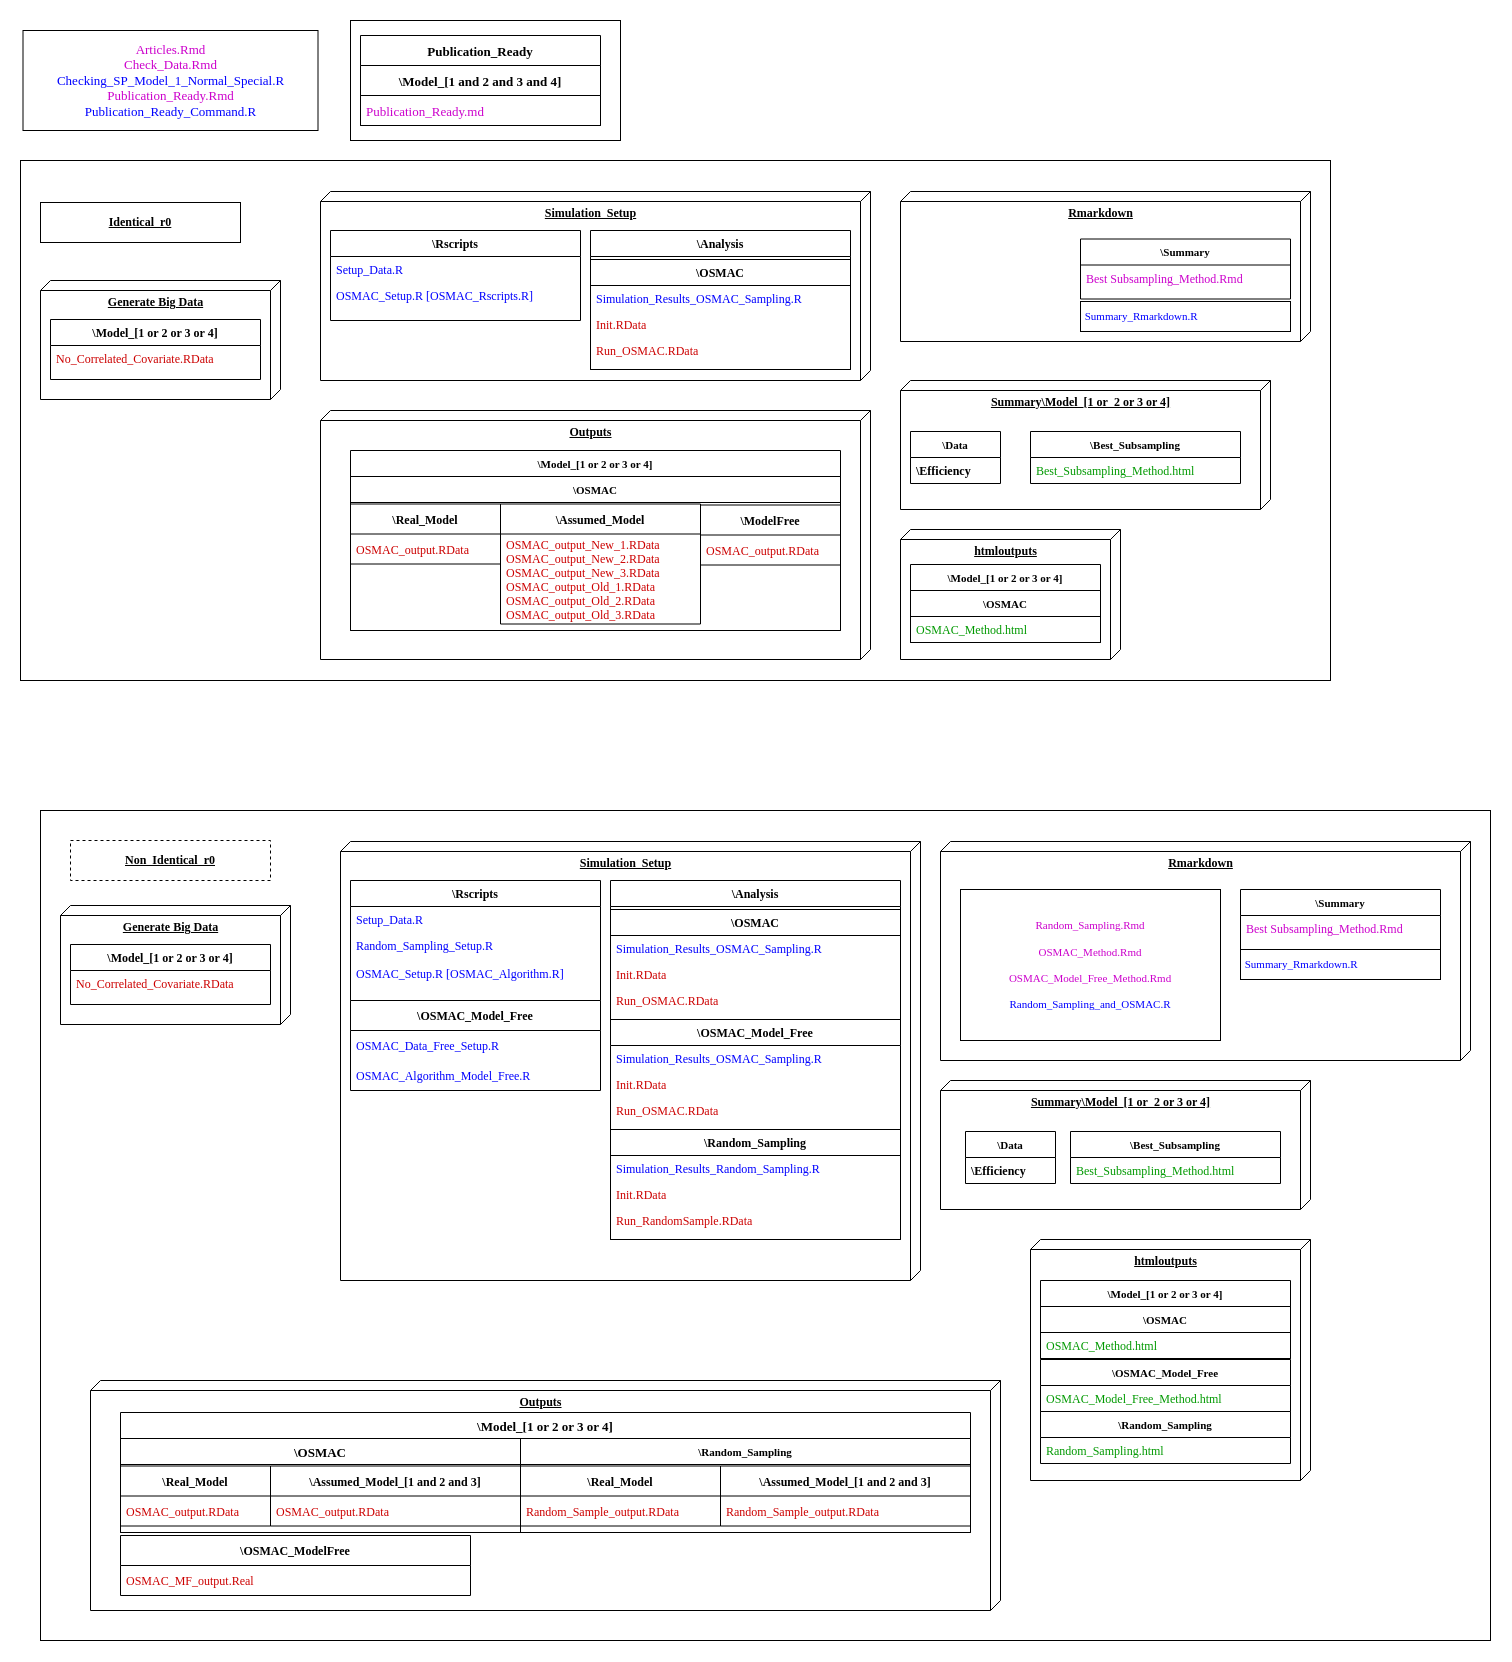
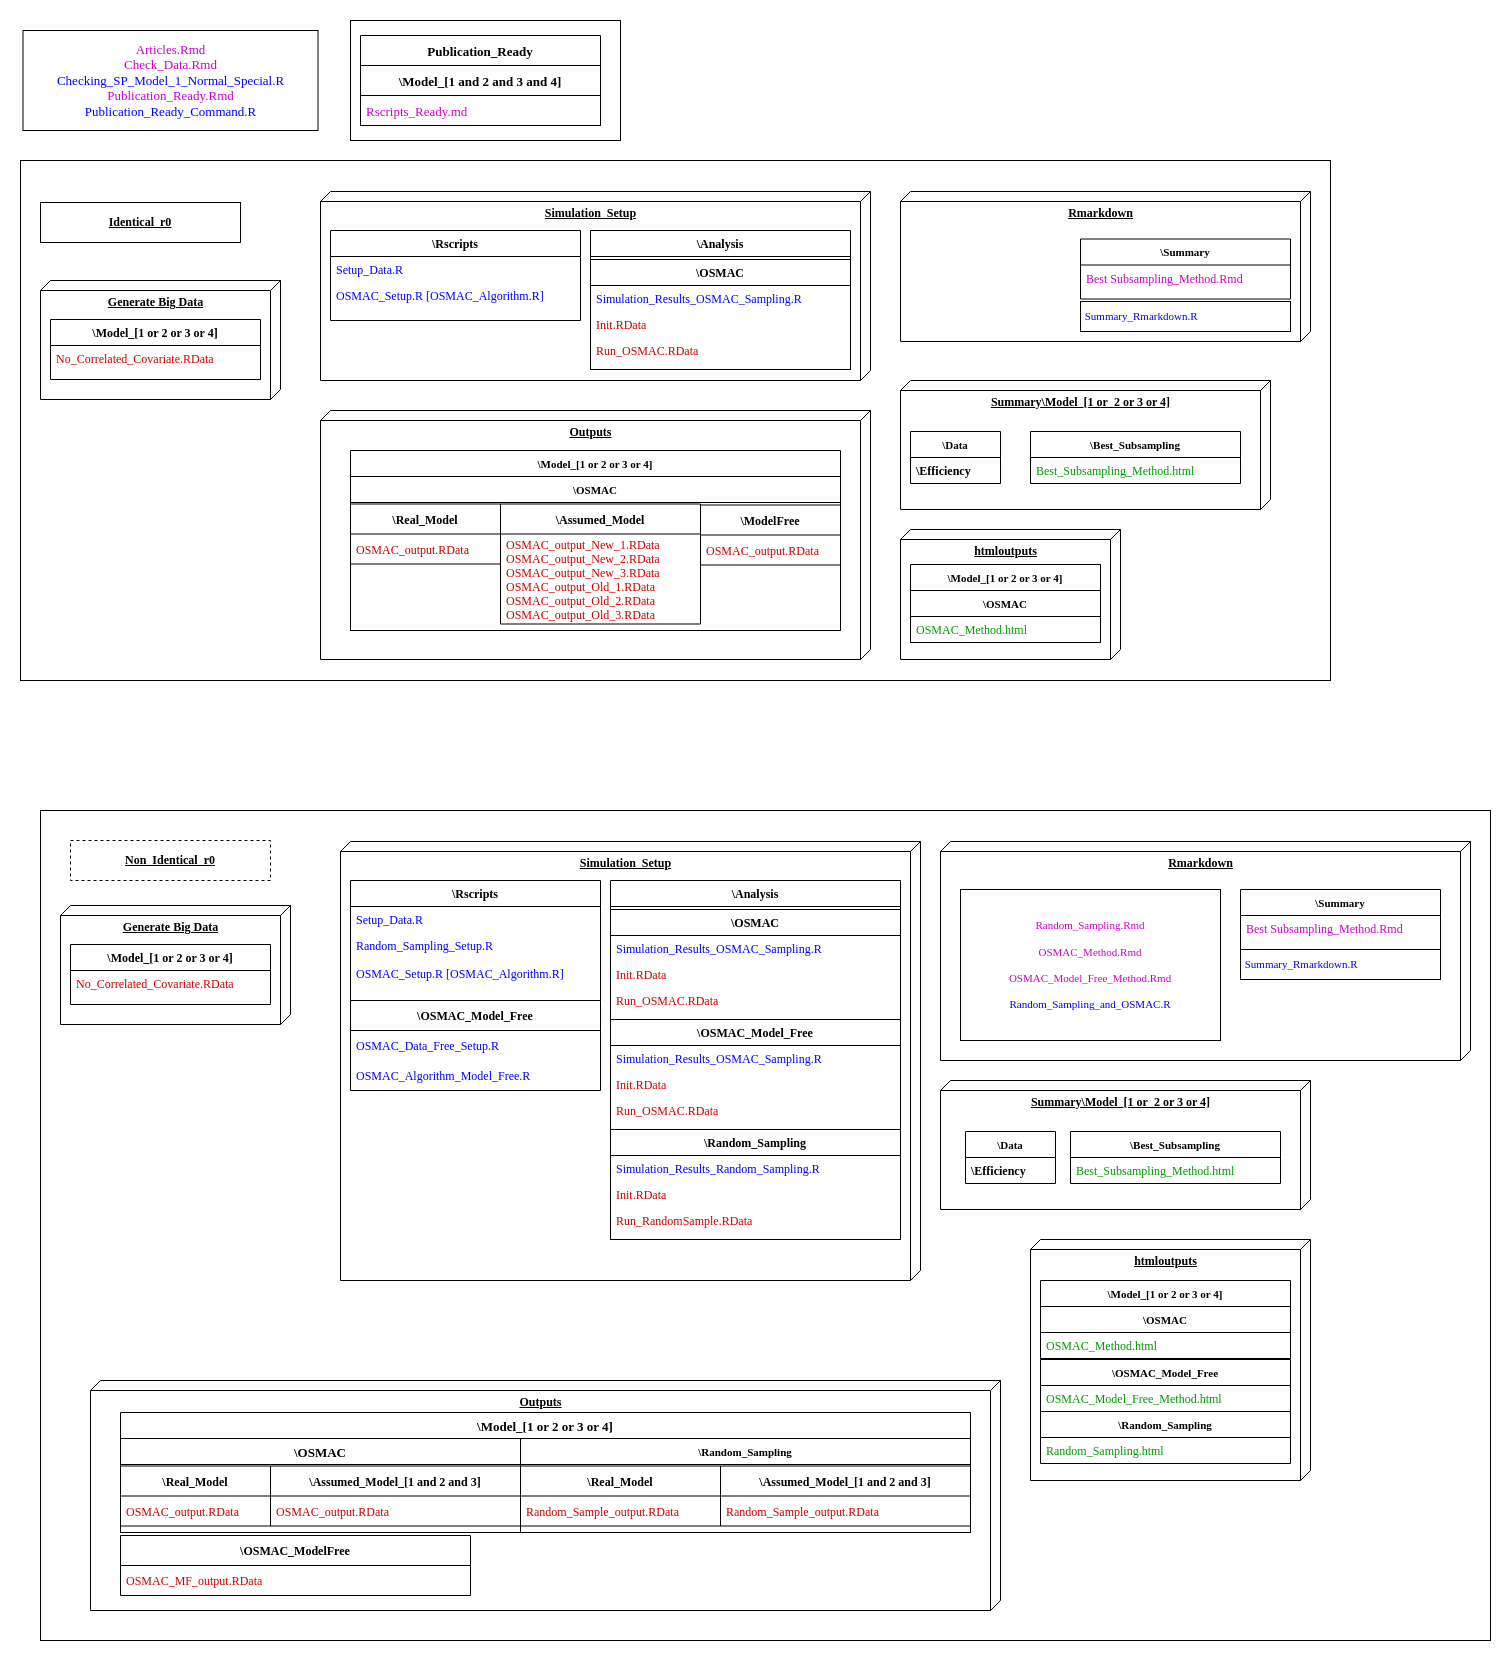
node "Publication_Ready.md": label "Publication_Ready.md" -> "Rscripts_Ready.md"
node "OSMAC_Setup.R [OSMAC_Rscripts.R]": label "OSMAC_Setup.R [OSMAC_Rscripts.R]" -> "OSMAC_Setup.R [OSMAC_Algorithm.R]"
node "OSMAC_MF_output.Real": label "OSMAC_MF_output.Real" -> "OSMAC_MF_output.RData"
